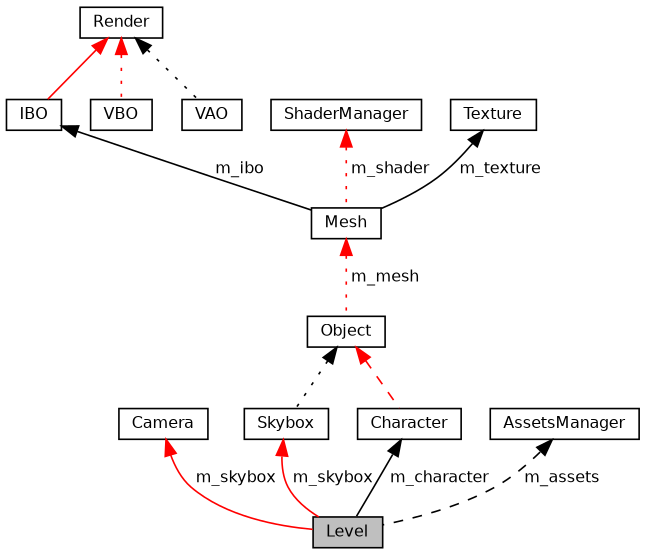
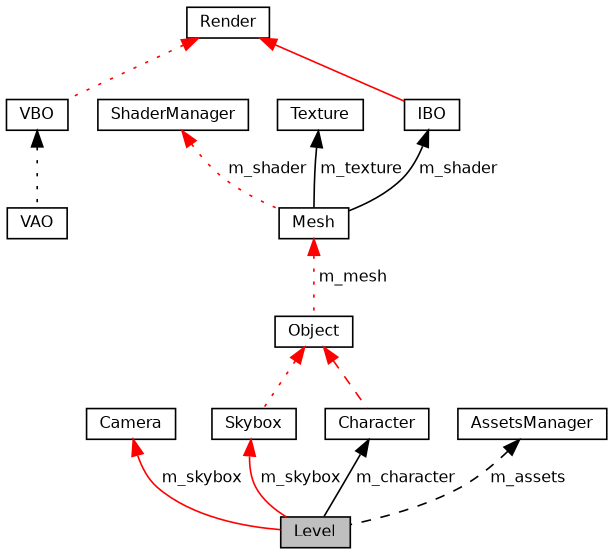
edge "VAO" -> "Render": now "VAO" -> "VBO"
edge "Mesh" -> "IBO": label " m_ibo" -> " m_shader"
edge "Skybox" -> "Object": color black -> red
